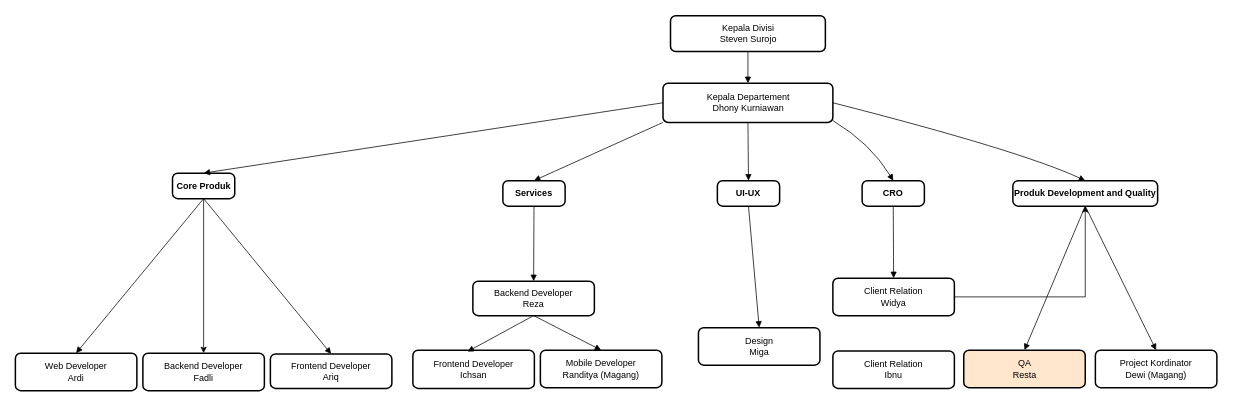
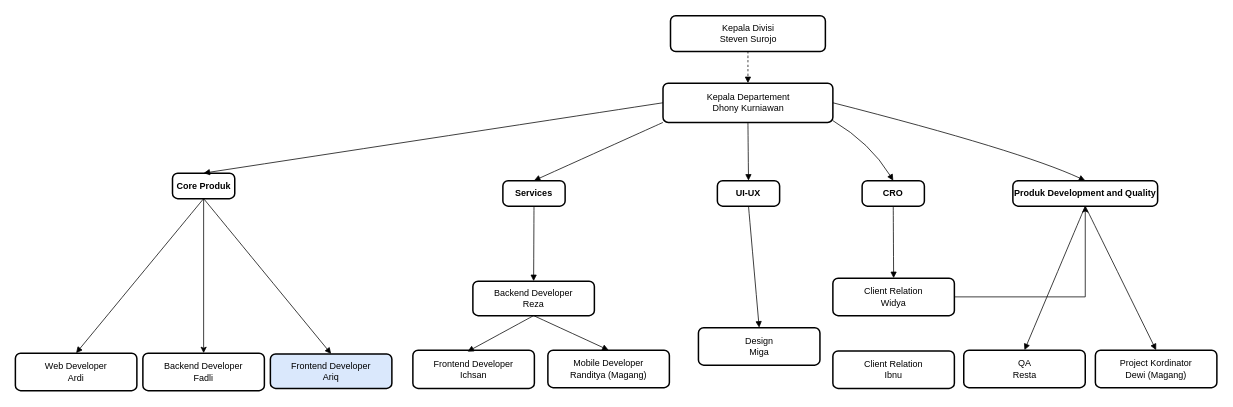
edge "Kepala Divisi Steven Surojo" -> "Kepala Departement Dhony Kurniawan": style solid -> dashed
node "Mobile Developer Randitya (Magang)": moved (601, 369) -> (609, 369)
node "QA Resta": fillcolor #ffe6cc -> #ffffff
node "Frontend Developer Ariq": fillcolor #ffffff -> #dae8fc
